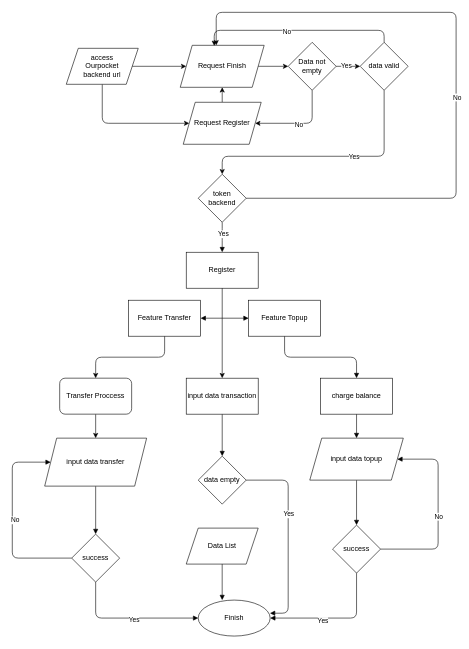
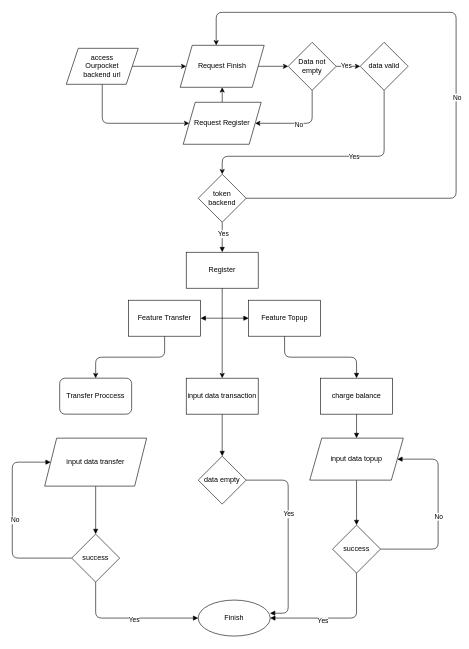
edge "data valid" -> "Request Finish": removed, label "No"
edge "Transfer Proccess" -> "input data transfer": removed
node "Data List": removed
edge "Data List" -> "Finish": removed
